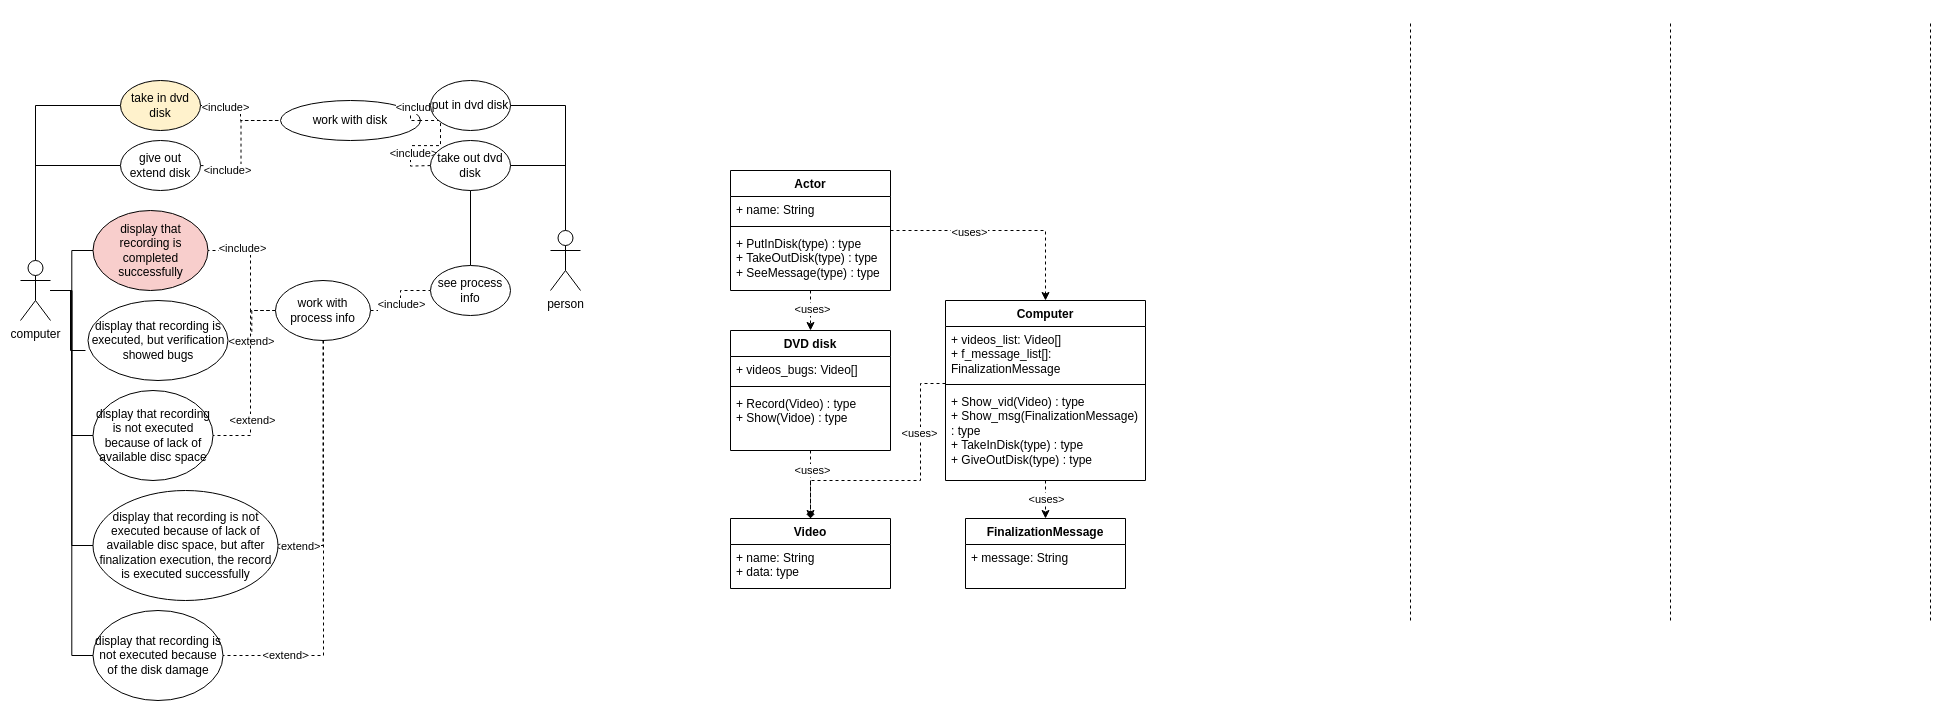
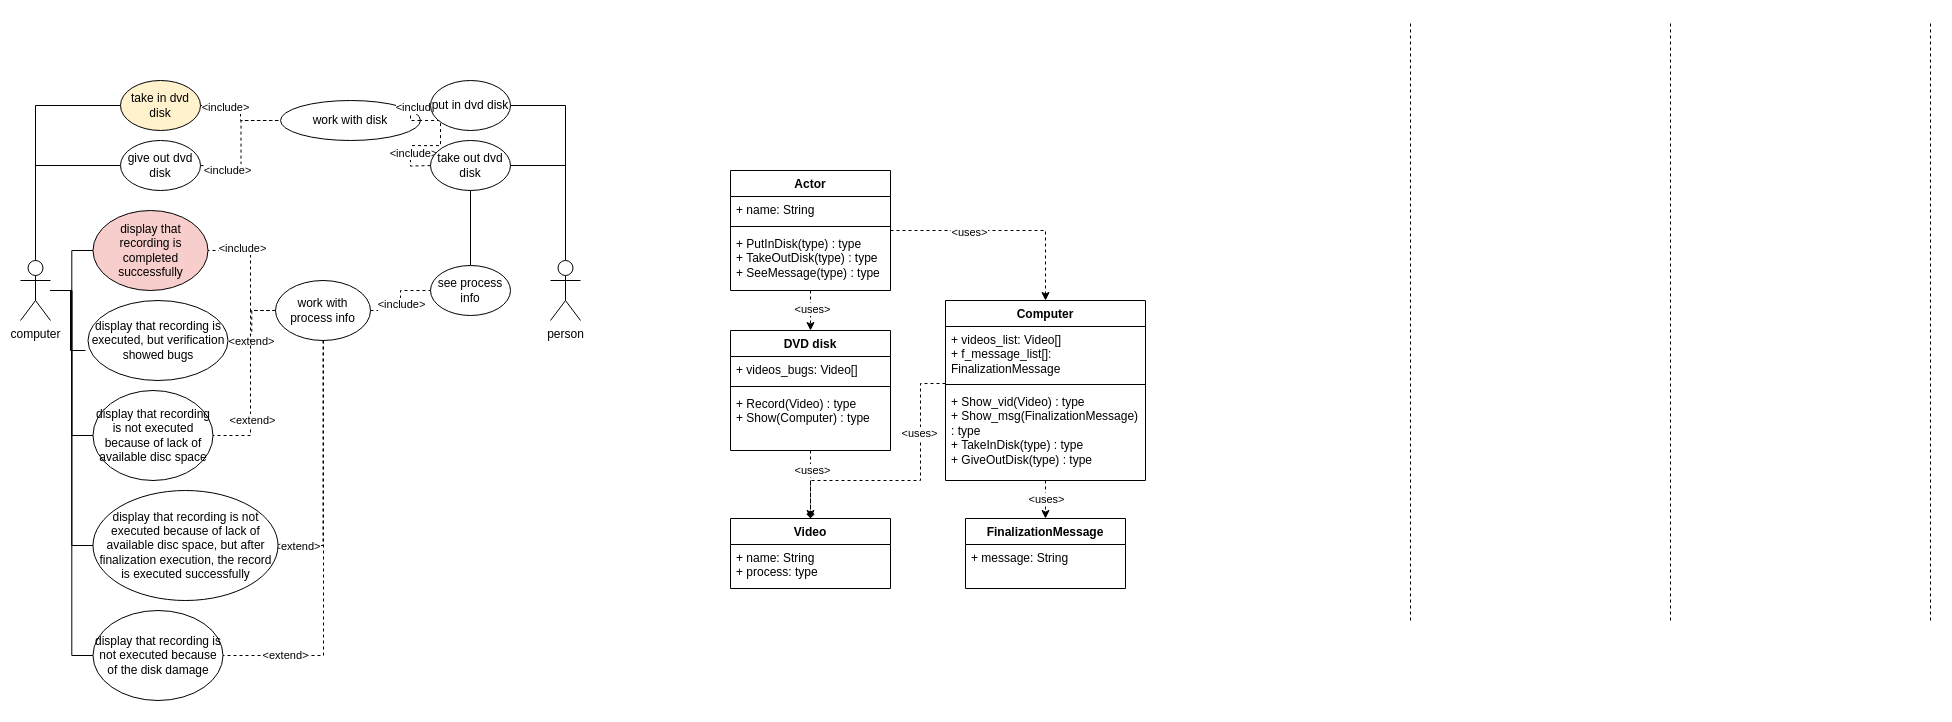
node "give out extend disk": label "give out extend disk" -> "give out dvd disk"
node "person": moved (566, 261) -> (566, 291)
node "+ Record(Video) : type + Show(Vidoe) : type": label "+ Record(Video) : type + Show(Vidoe) : type" -> "+ Record(Video) : type + Show(Computer) : type"
node "+ name: String + data: type": label "+ name: String + data: type" -> "+ name: String + process: type"
